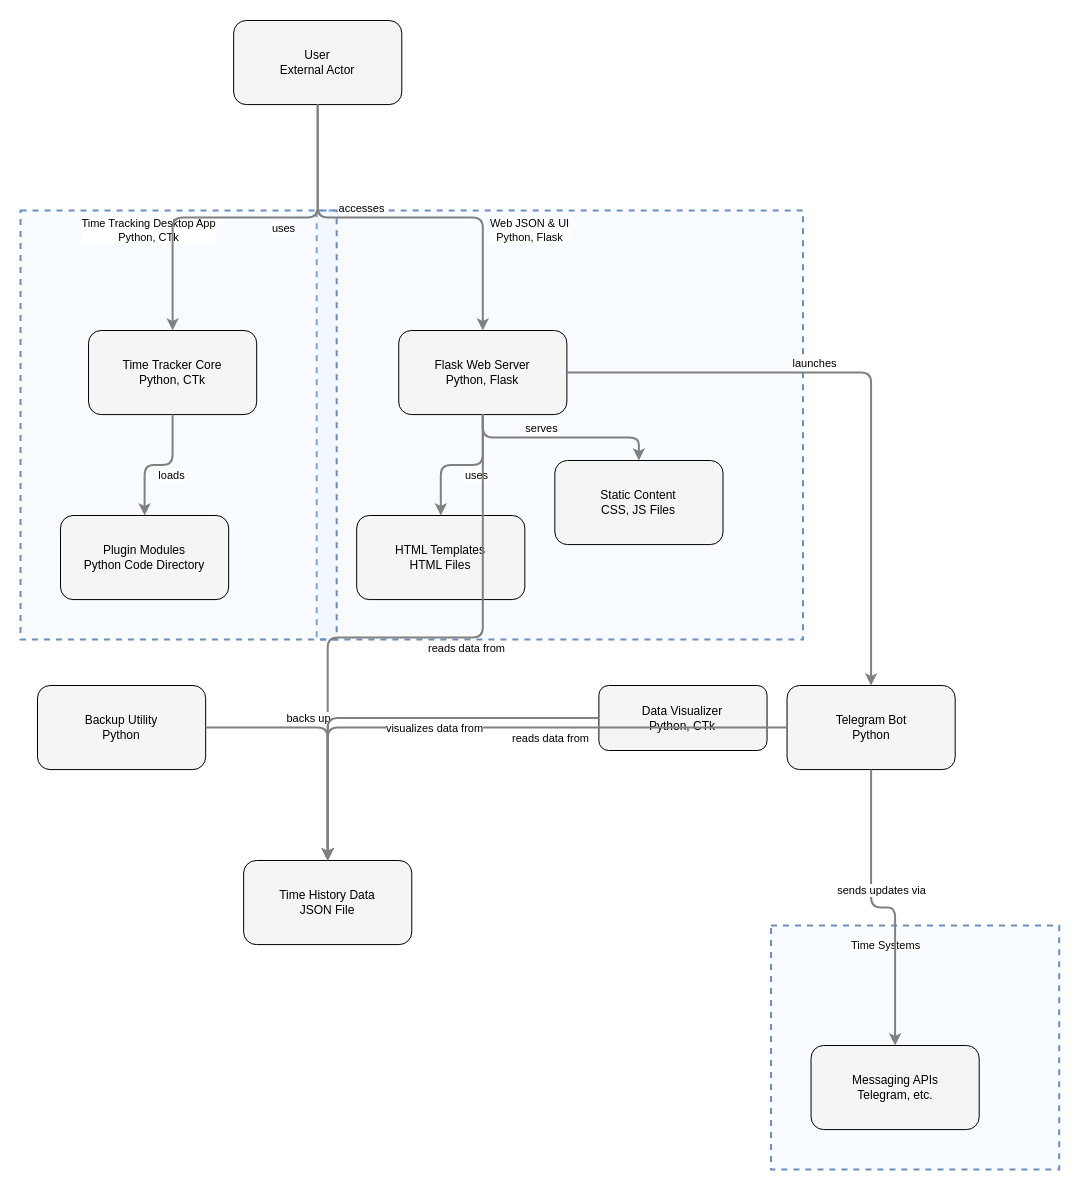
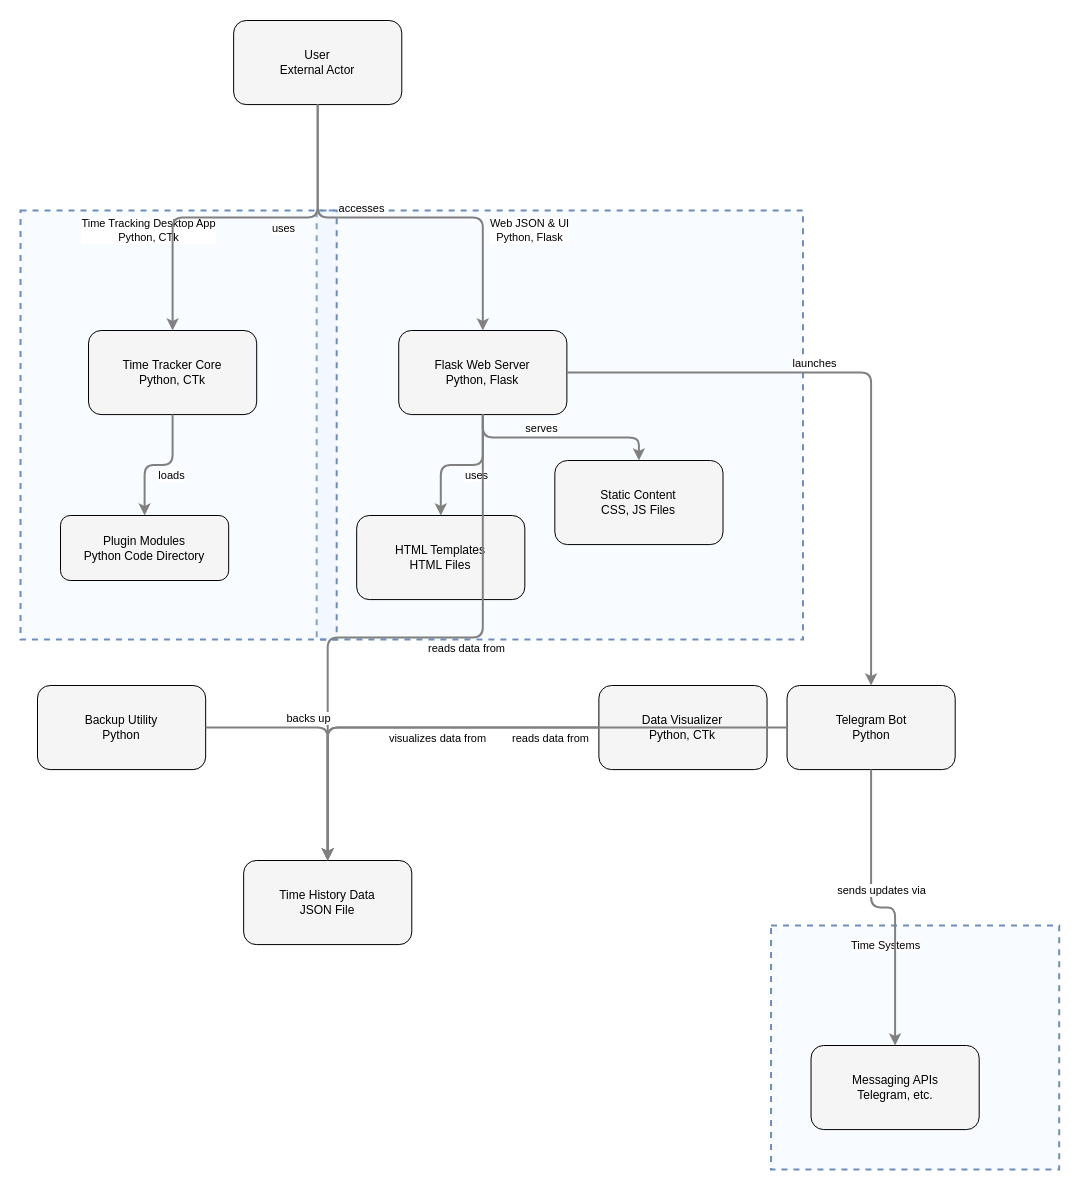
node "Plugin Modules Python Code Directory": size 168x84 -> 168x65
node "Data Visualizer Python, CTk": size 168x65 -> 168x84
